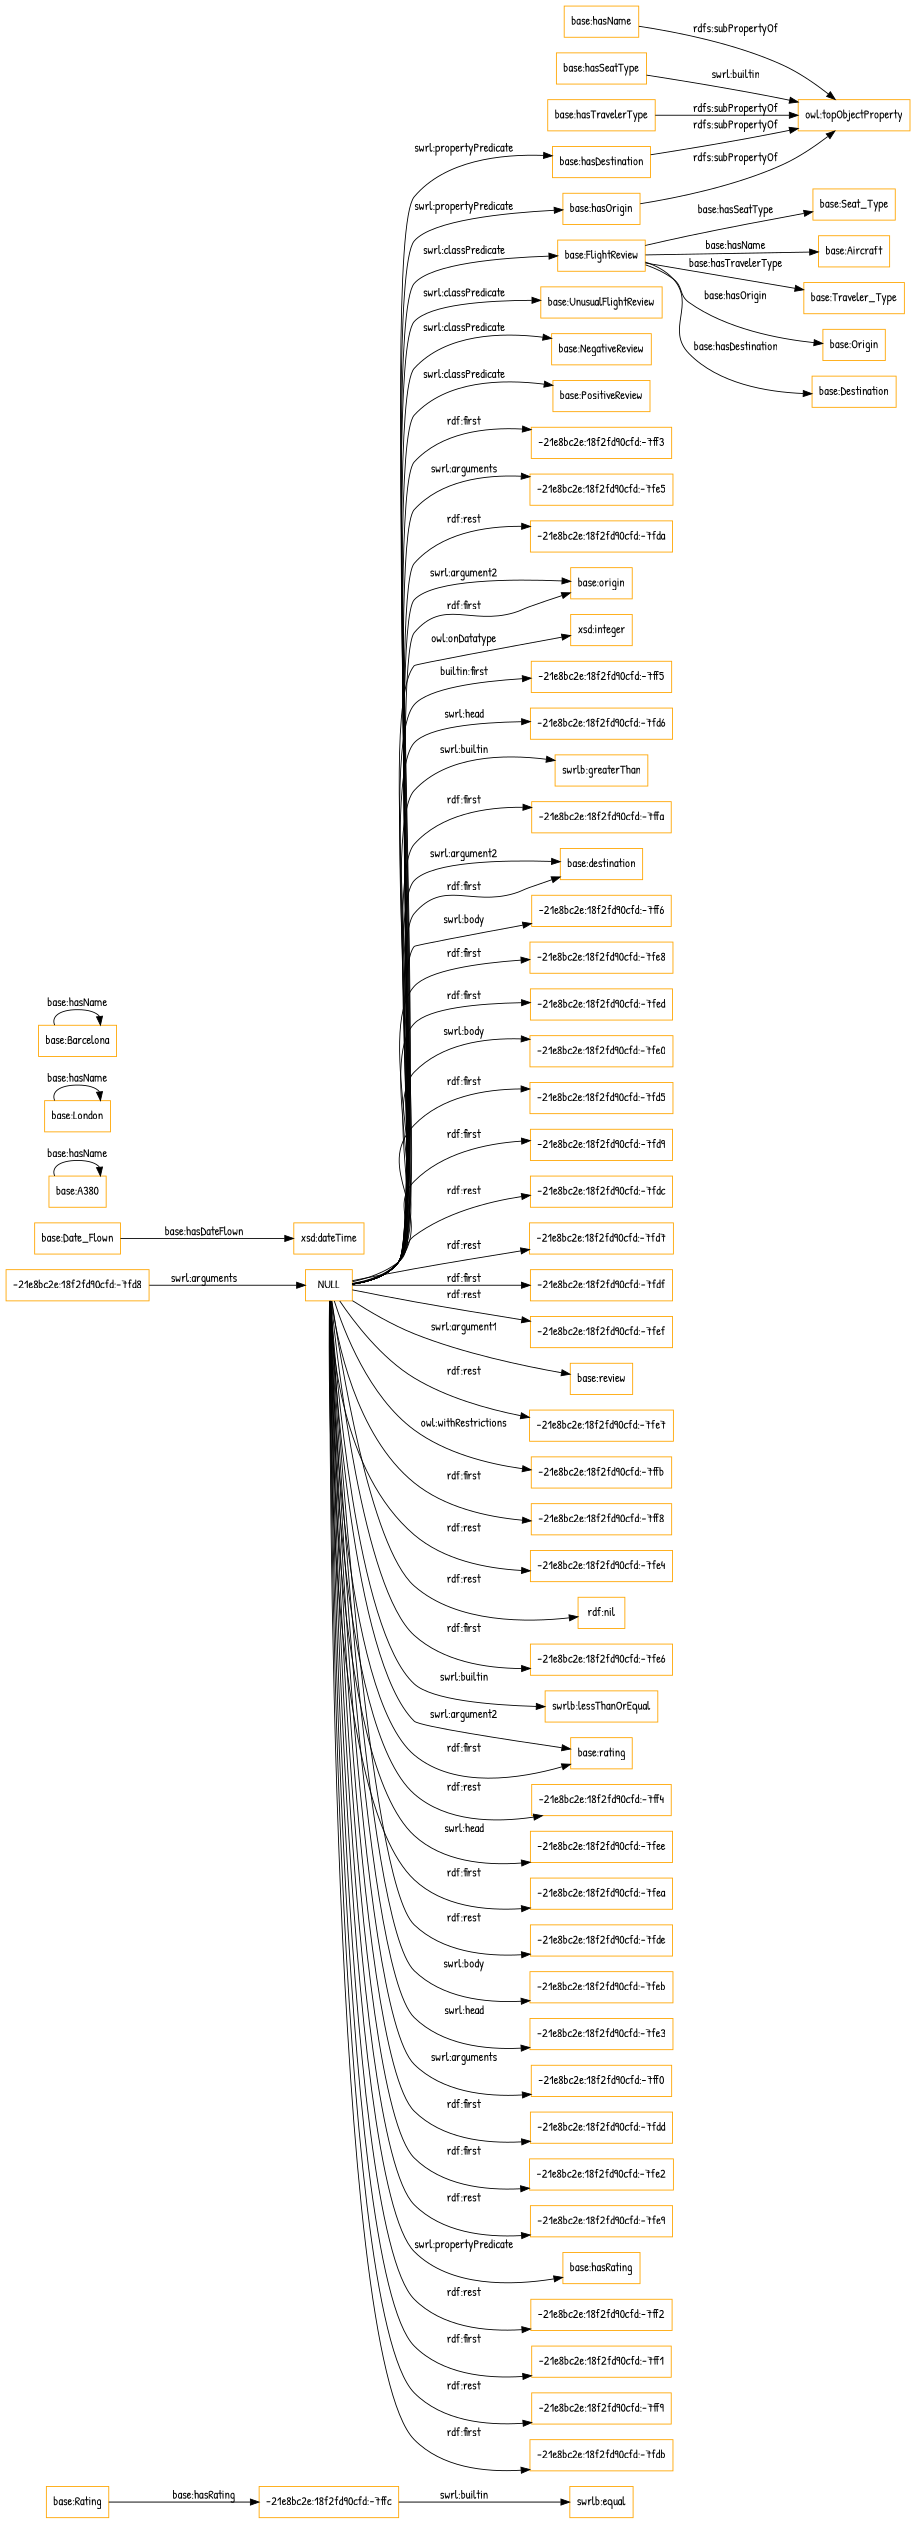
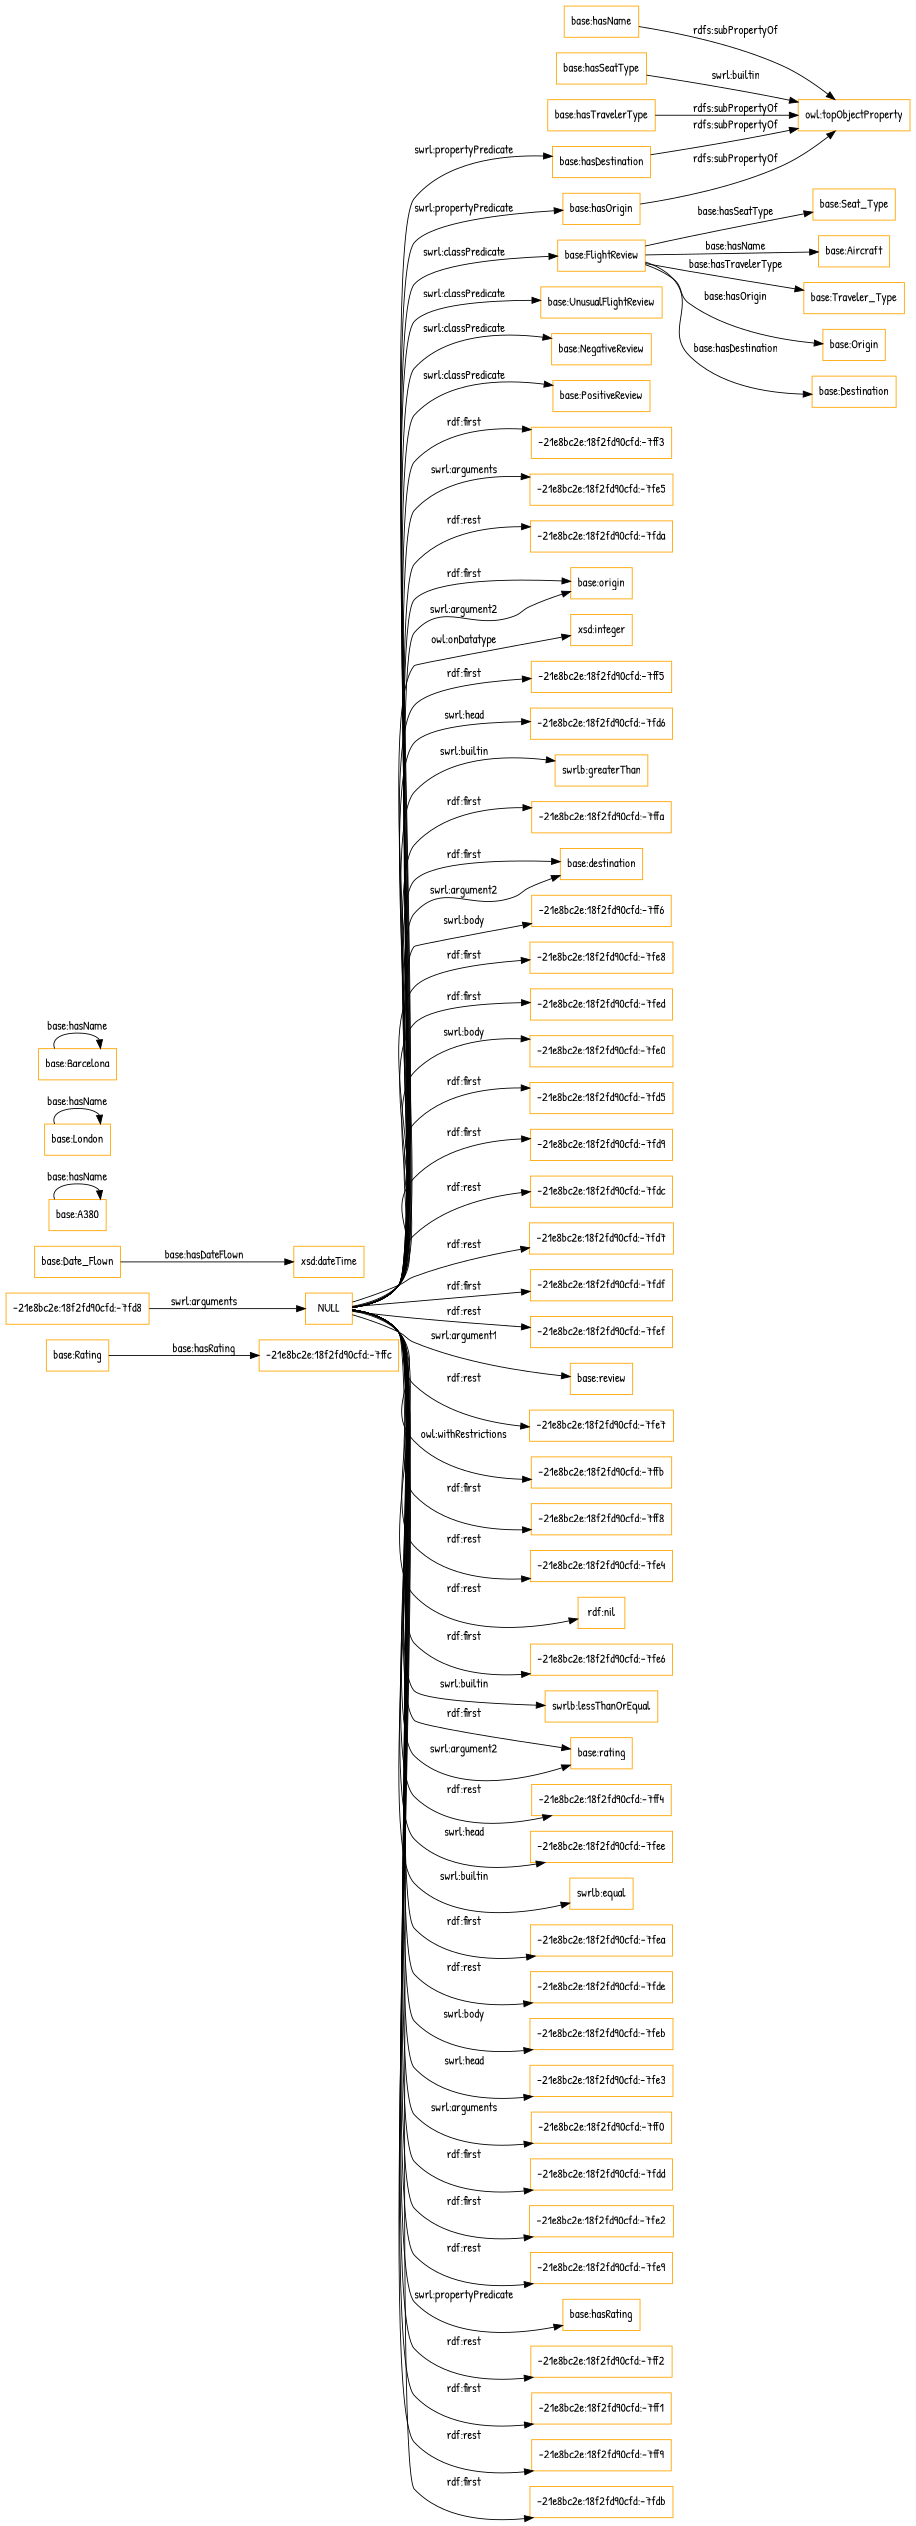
edge "NULL" -> "-21e8bc2e:18f2fd90cfd:-7ff5": label "builtin:first" -> "rdf:first"
edge "-21e8bc2e:18f2fd90cfd:-7ffc" -> "swrlb:equal": now "NULL" -> "swrlb:equal"
